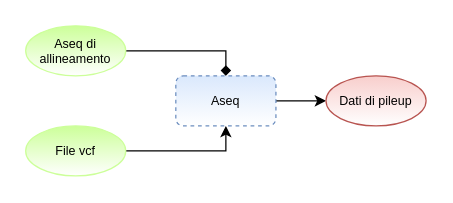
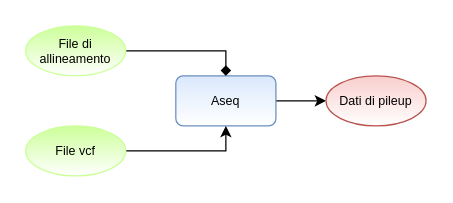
node "Aseq di allineamento": label "Aseq di allineamento" -> "File di allineamento"
node "Aseq": style dashed -> solid
